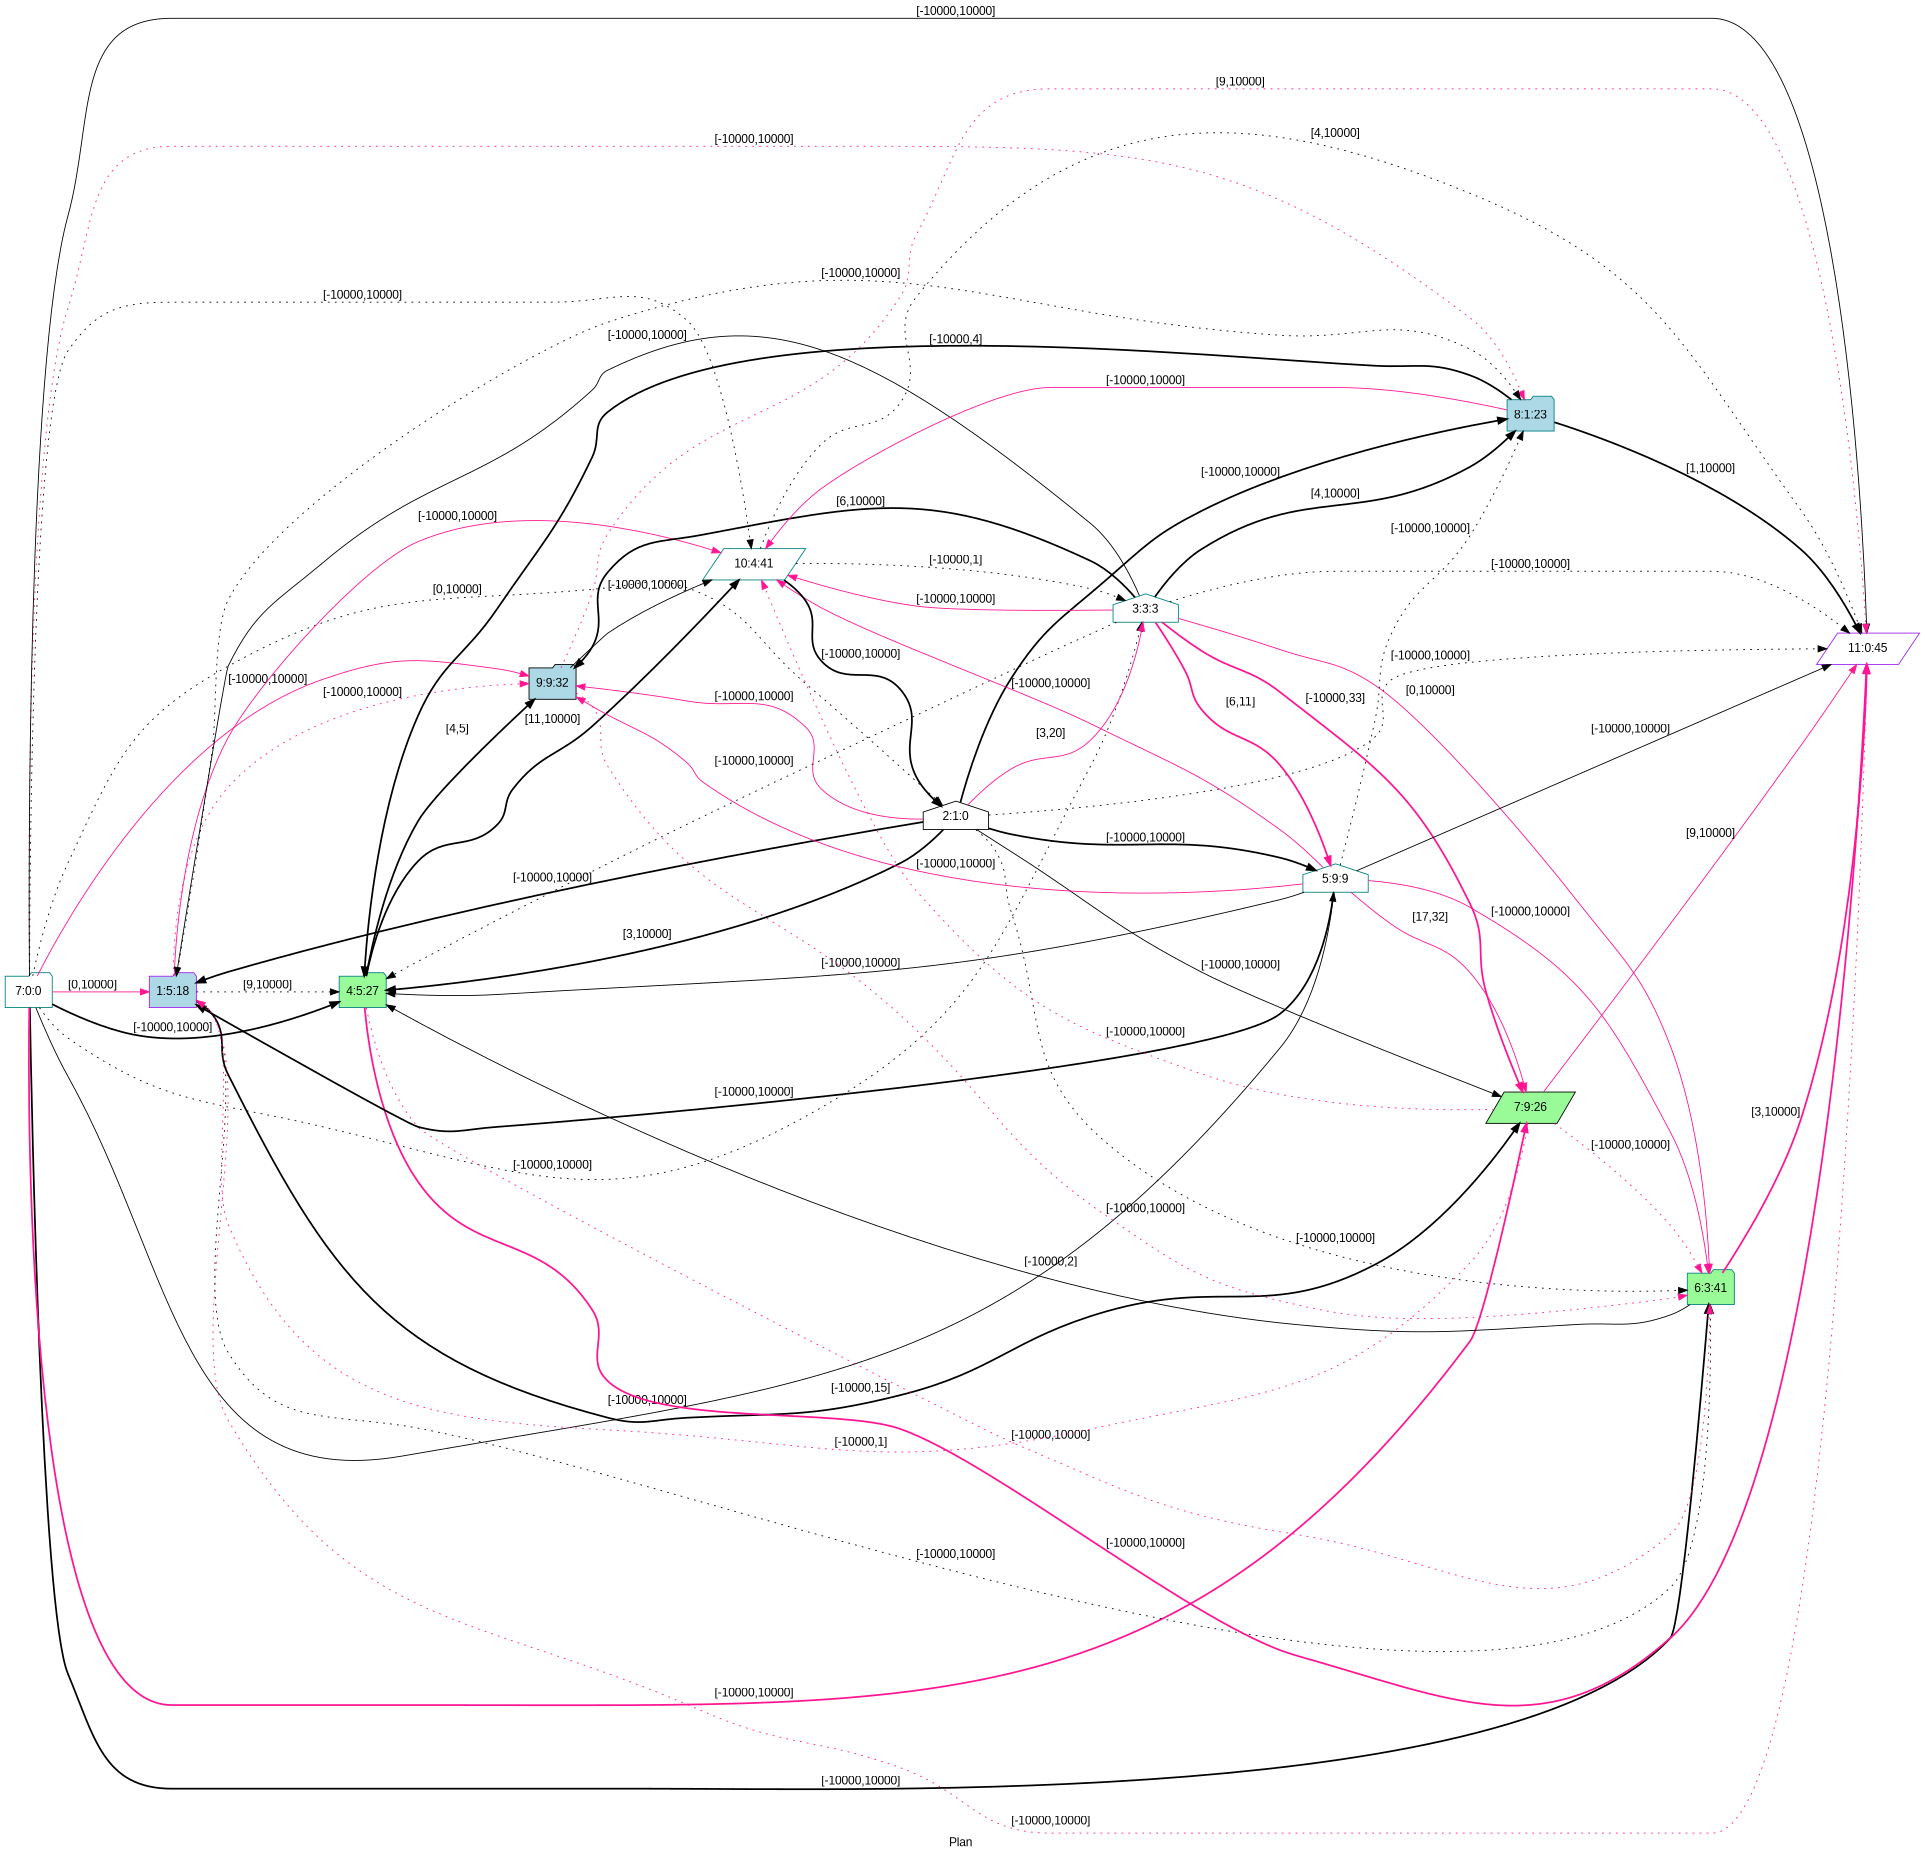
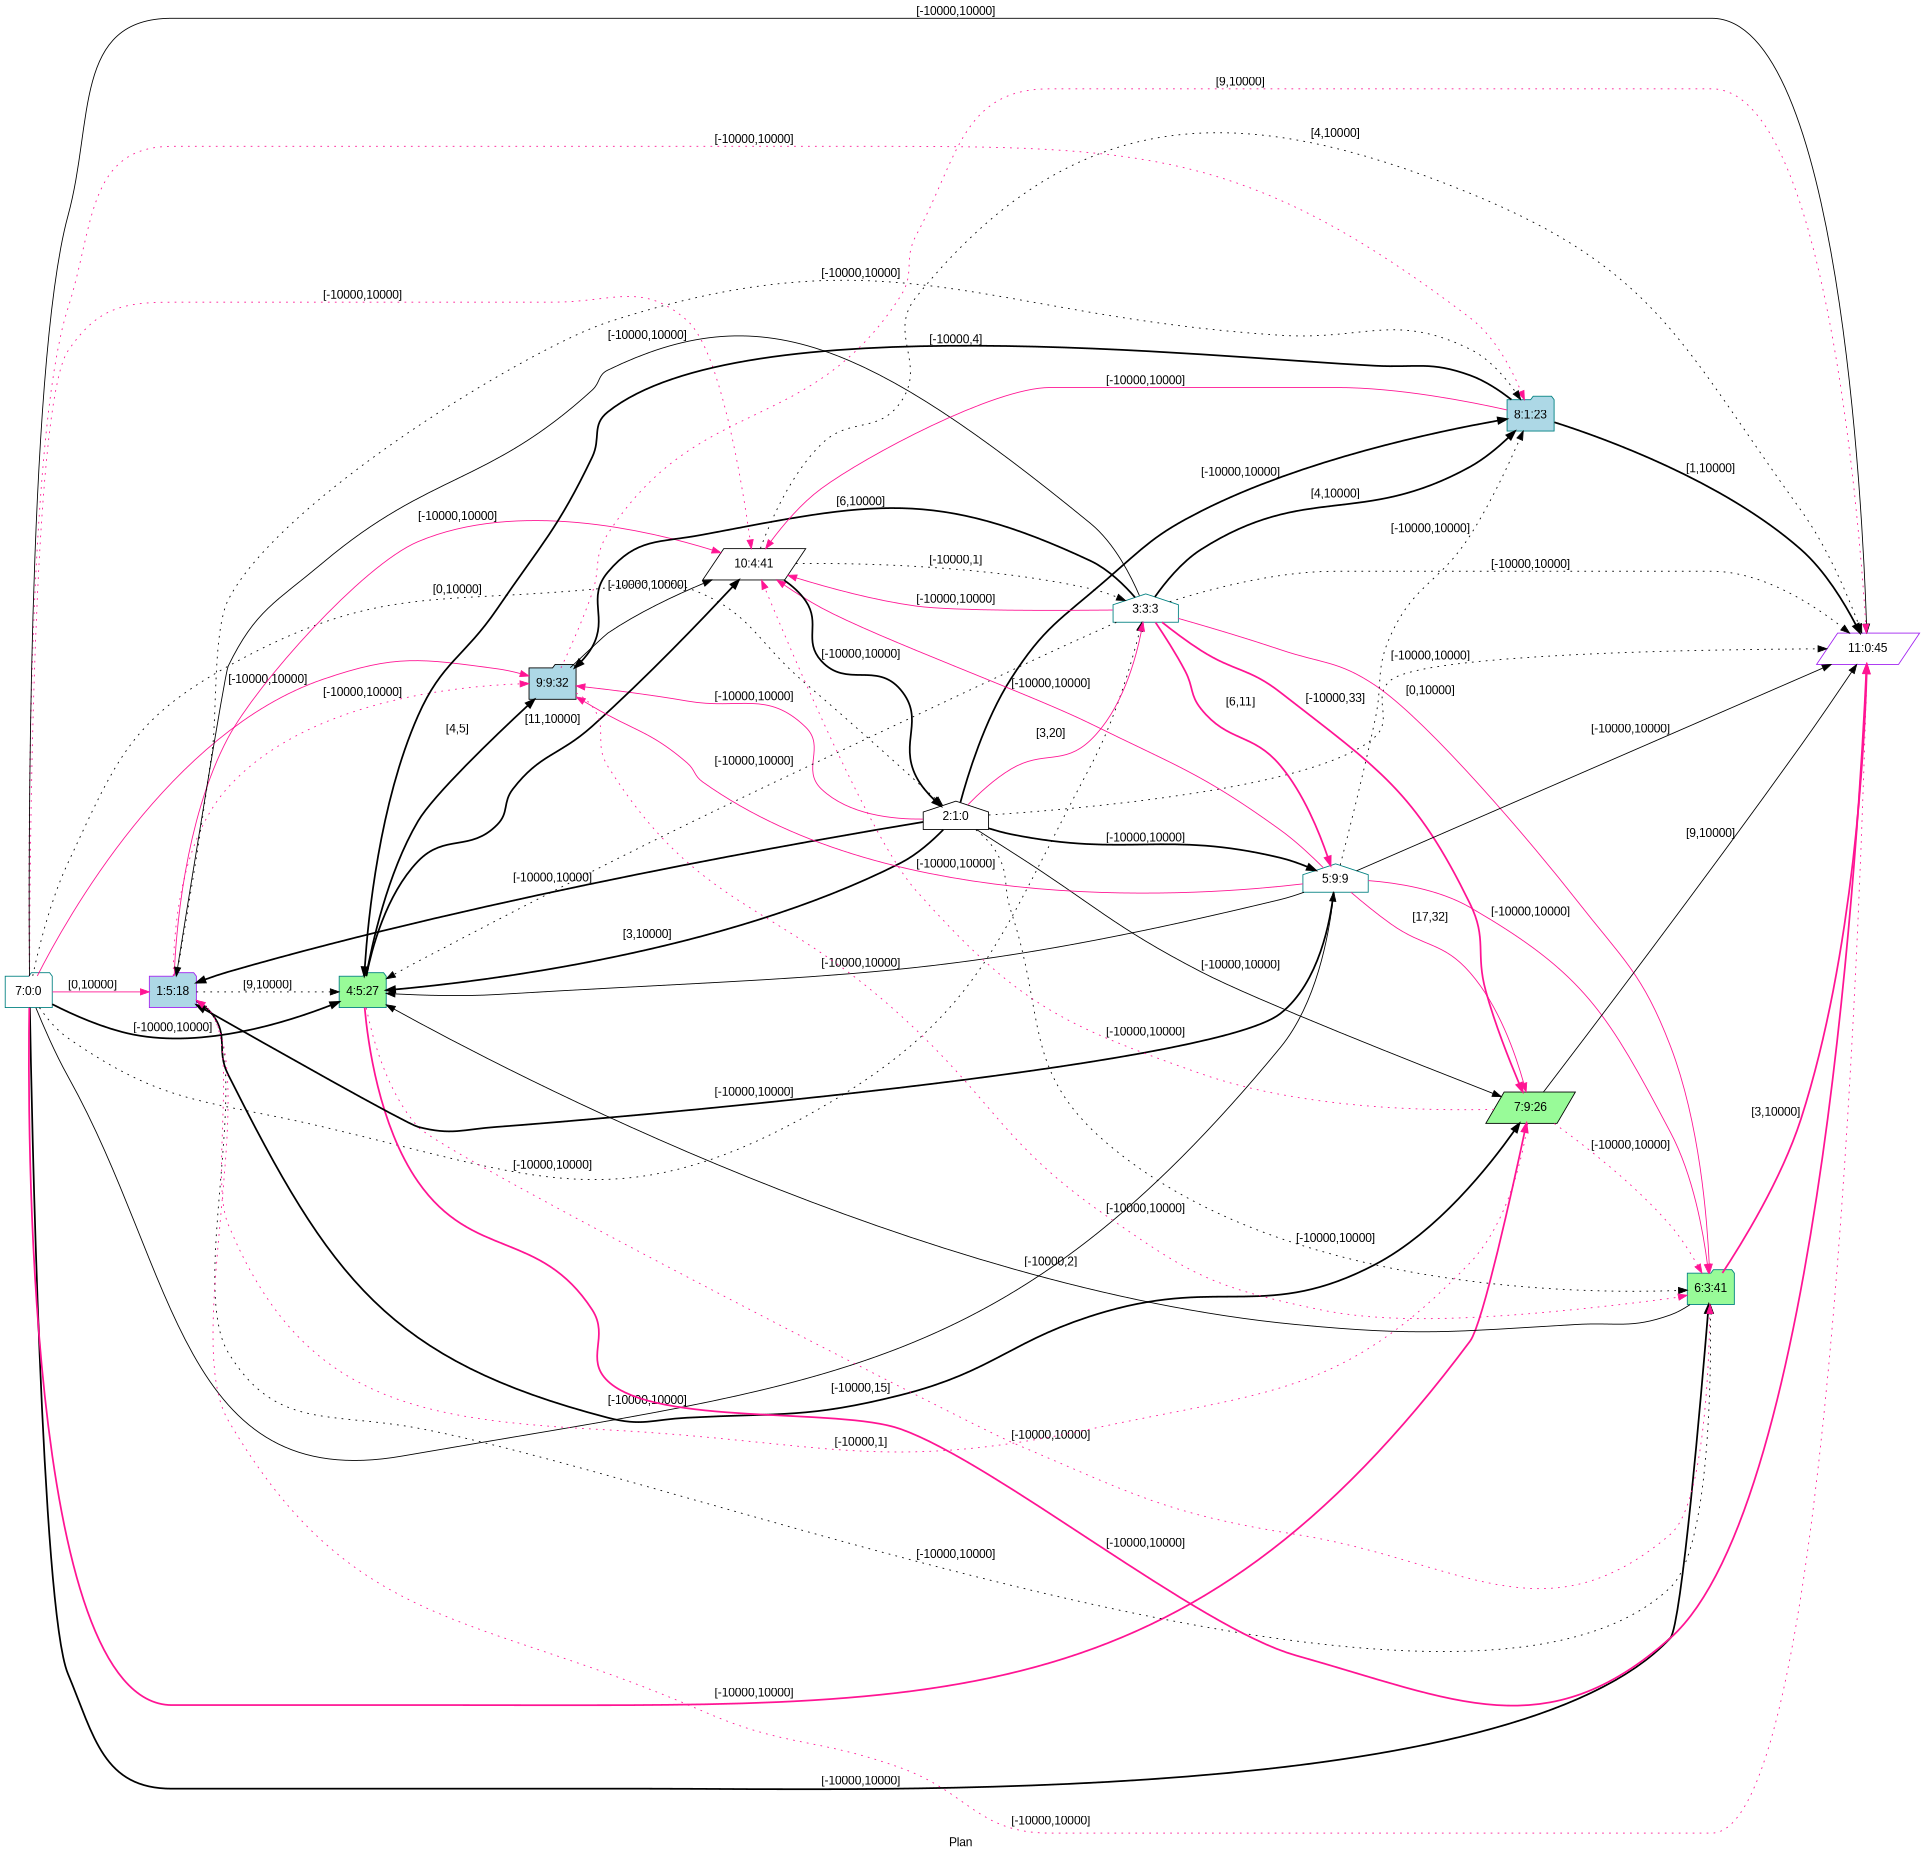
edge "7:0:0" -> "10:4:41": color black -> deeppink
node "10:4:41": color teal -> black
edge "7:9:26" -> "11:0:45": color deeppink -> black
